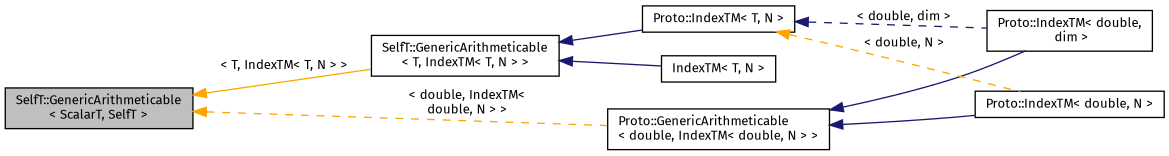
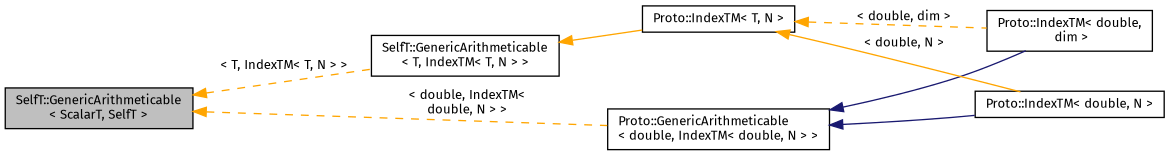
edge "Proto::IndexTM< double, dim >" -> "Proto::IndexTM< T, N >": color midnightblue -> orange
edge "Proto::IndexTM< T, N >" -> "SelfT::GenericArithmeticable < T, IndexTM< T, N > >": color midnightblue -> orange
edge "Proto::IndexTM< double, N >" -> "Proto::IndexTM< T, N >": style dashed -> solid
node "IndexTM< T, N >": removed
edge "SelfT::GenericArithmeticable < T, IndexTM< T, N > >" -> "SelfT::GenericArithmeticable < ScalarT, SelfT >": style solid -> dashed
